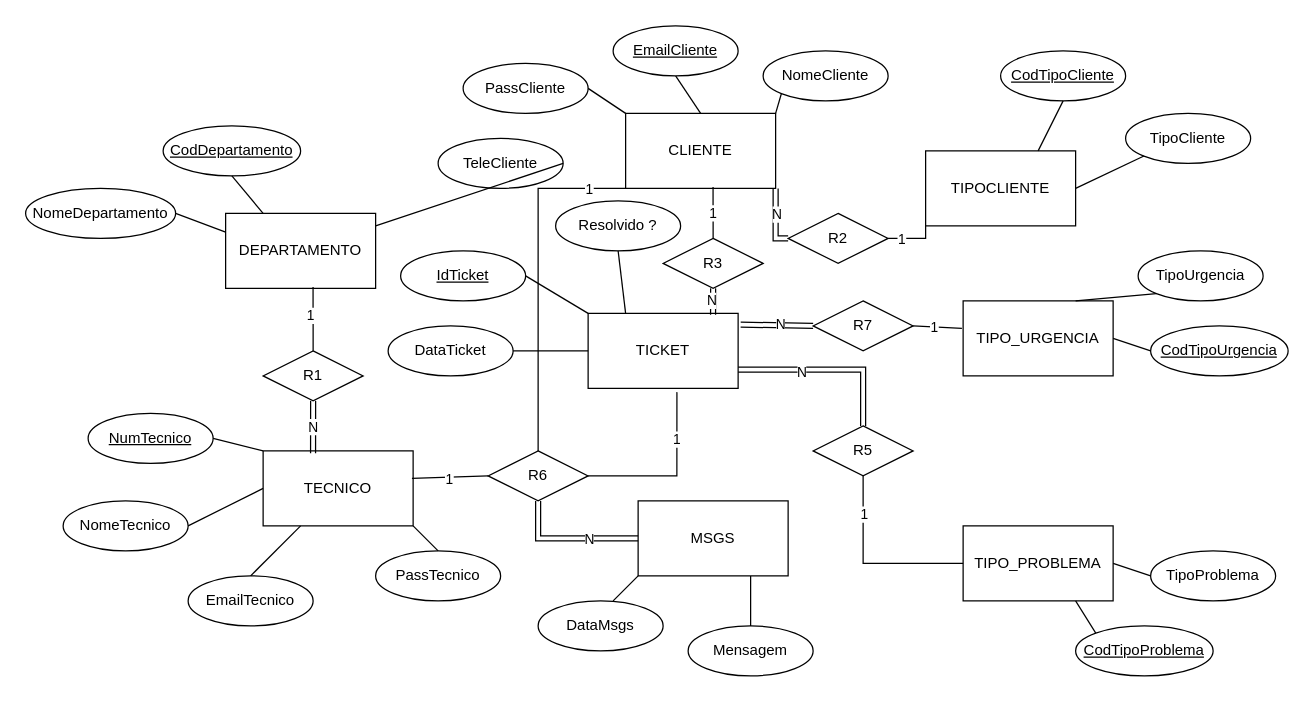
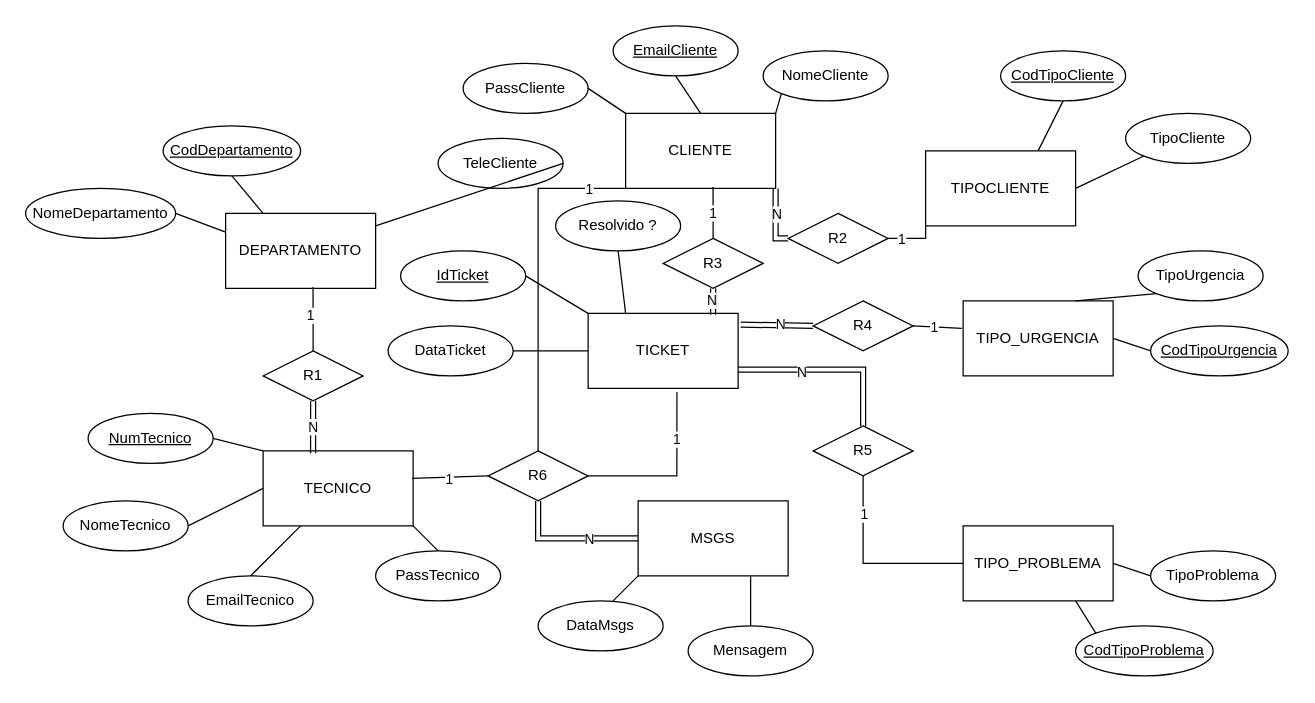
node "R7": label "R7" -> "R4"
